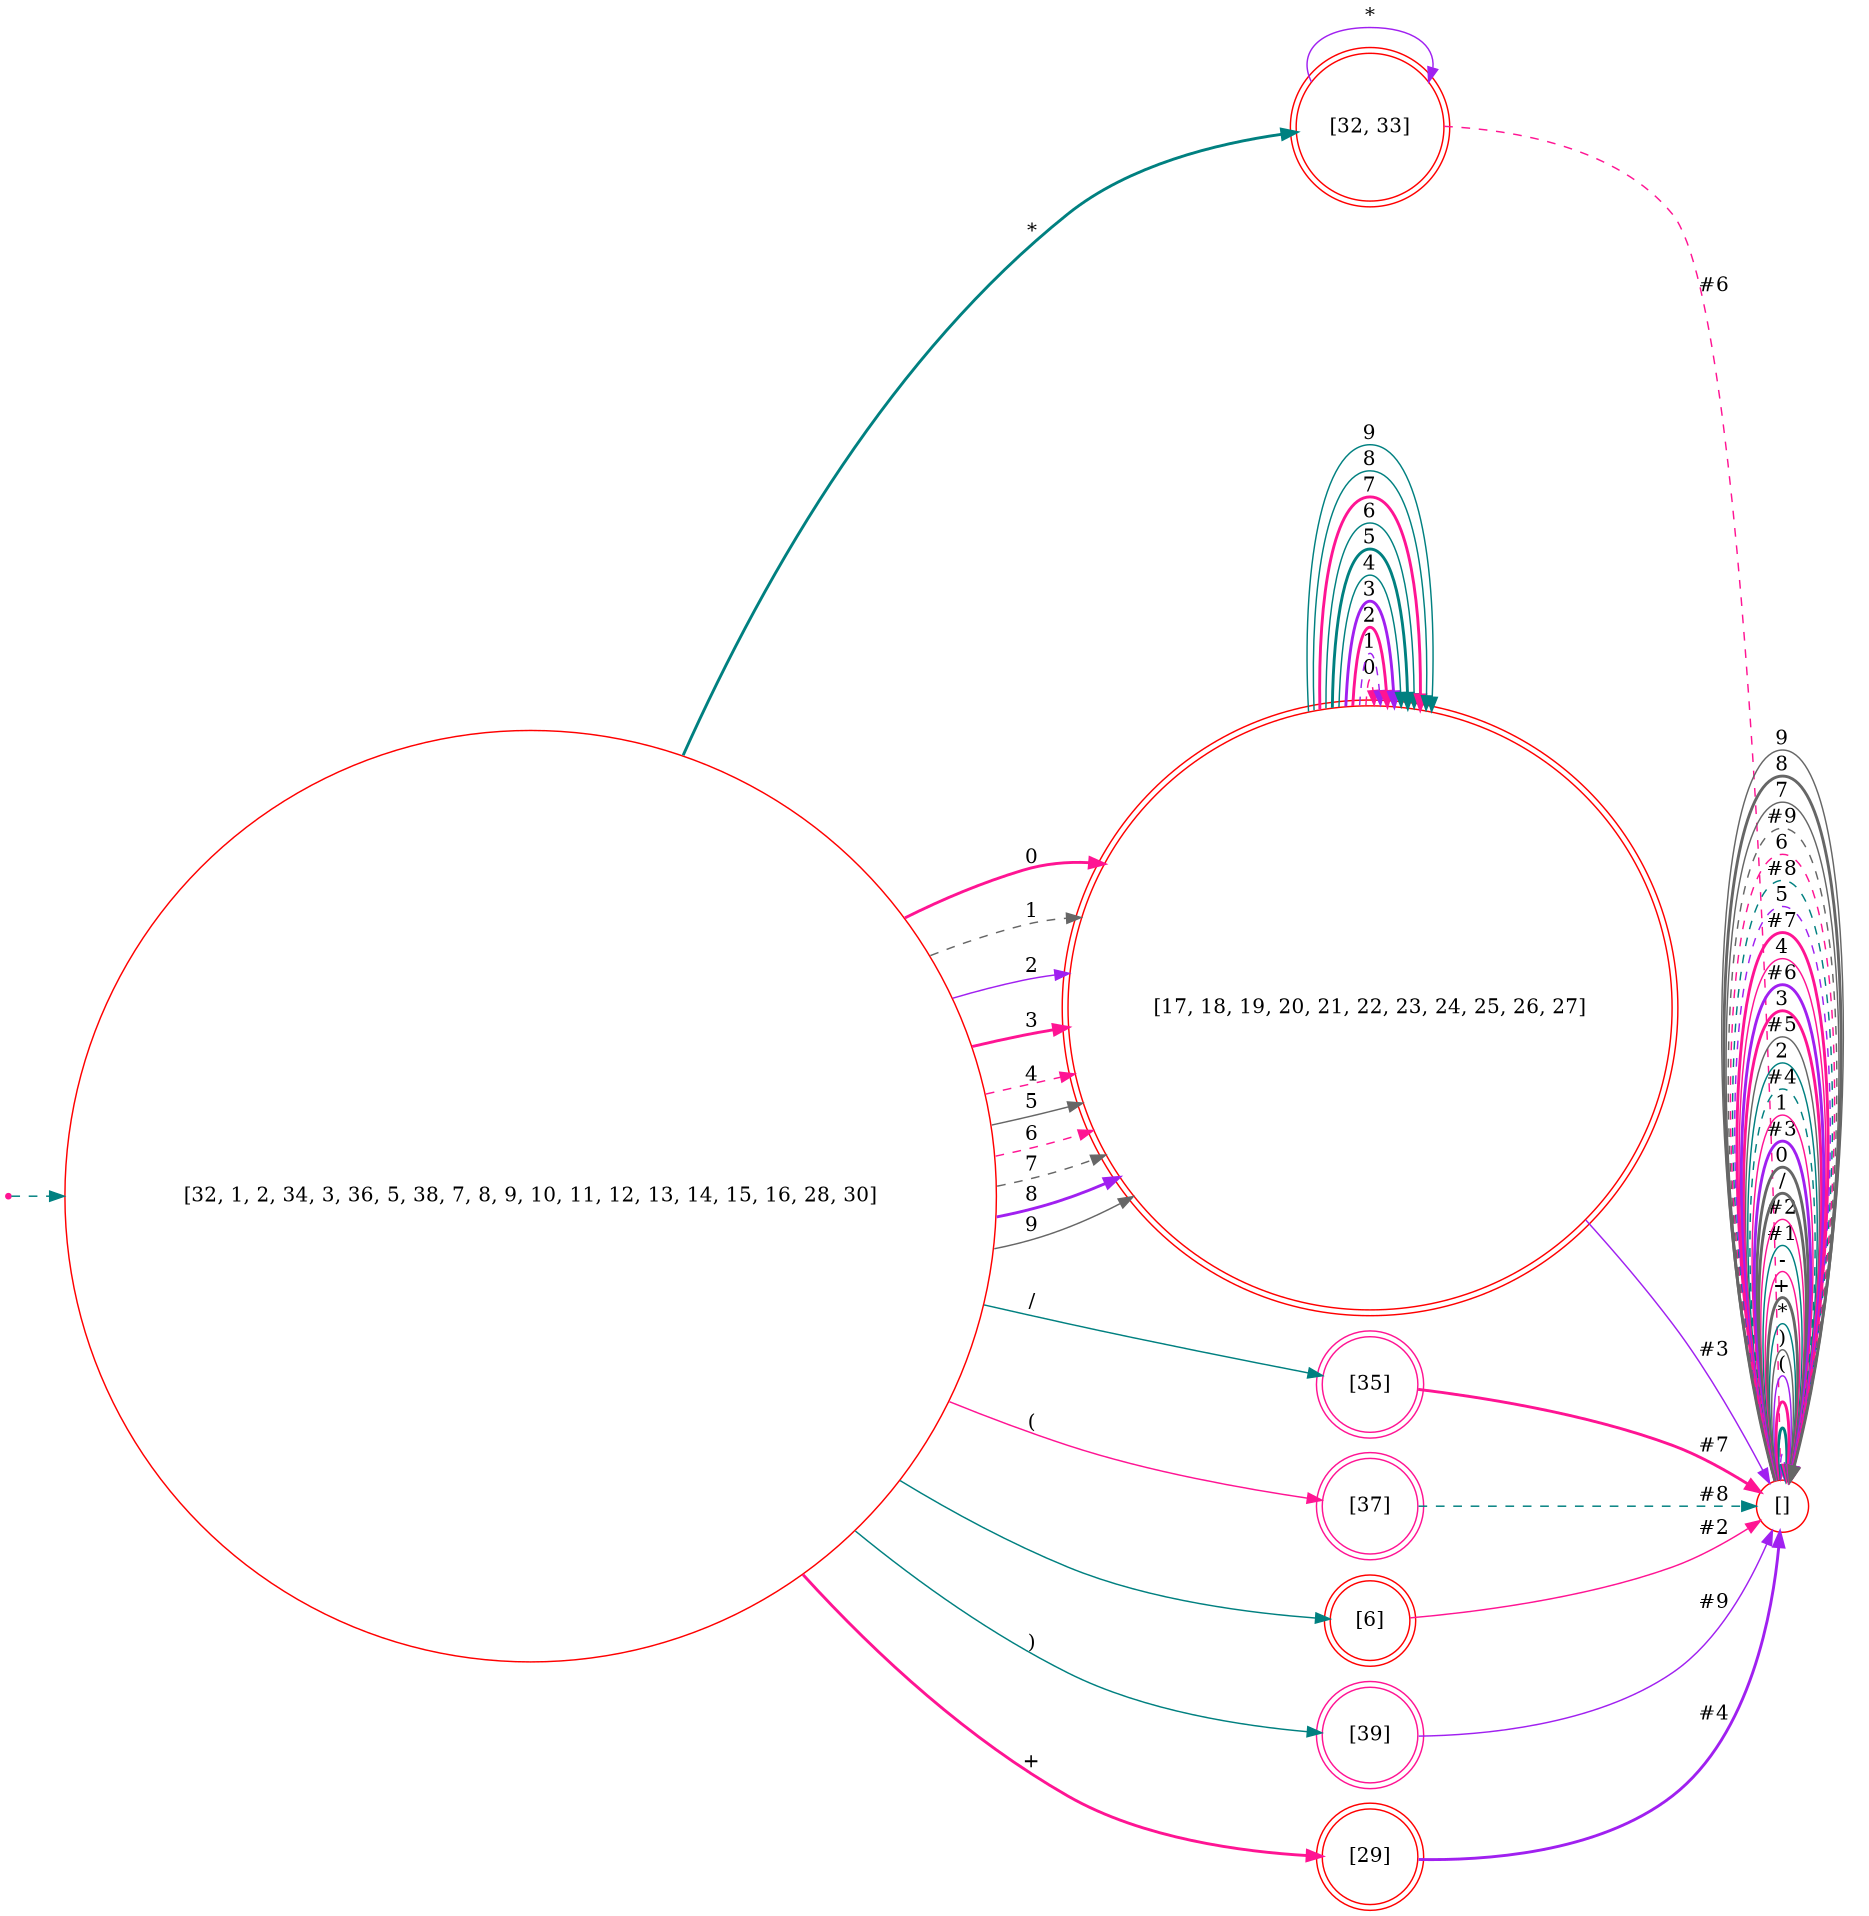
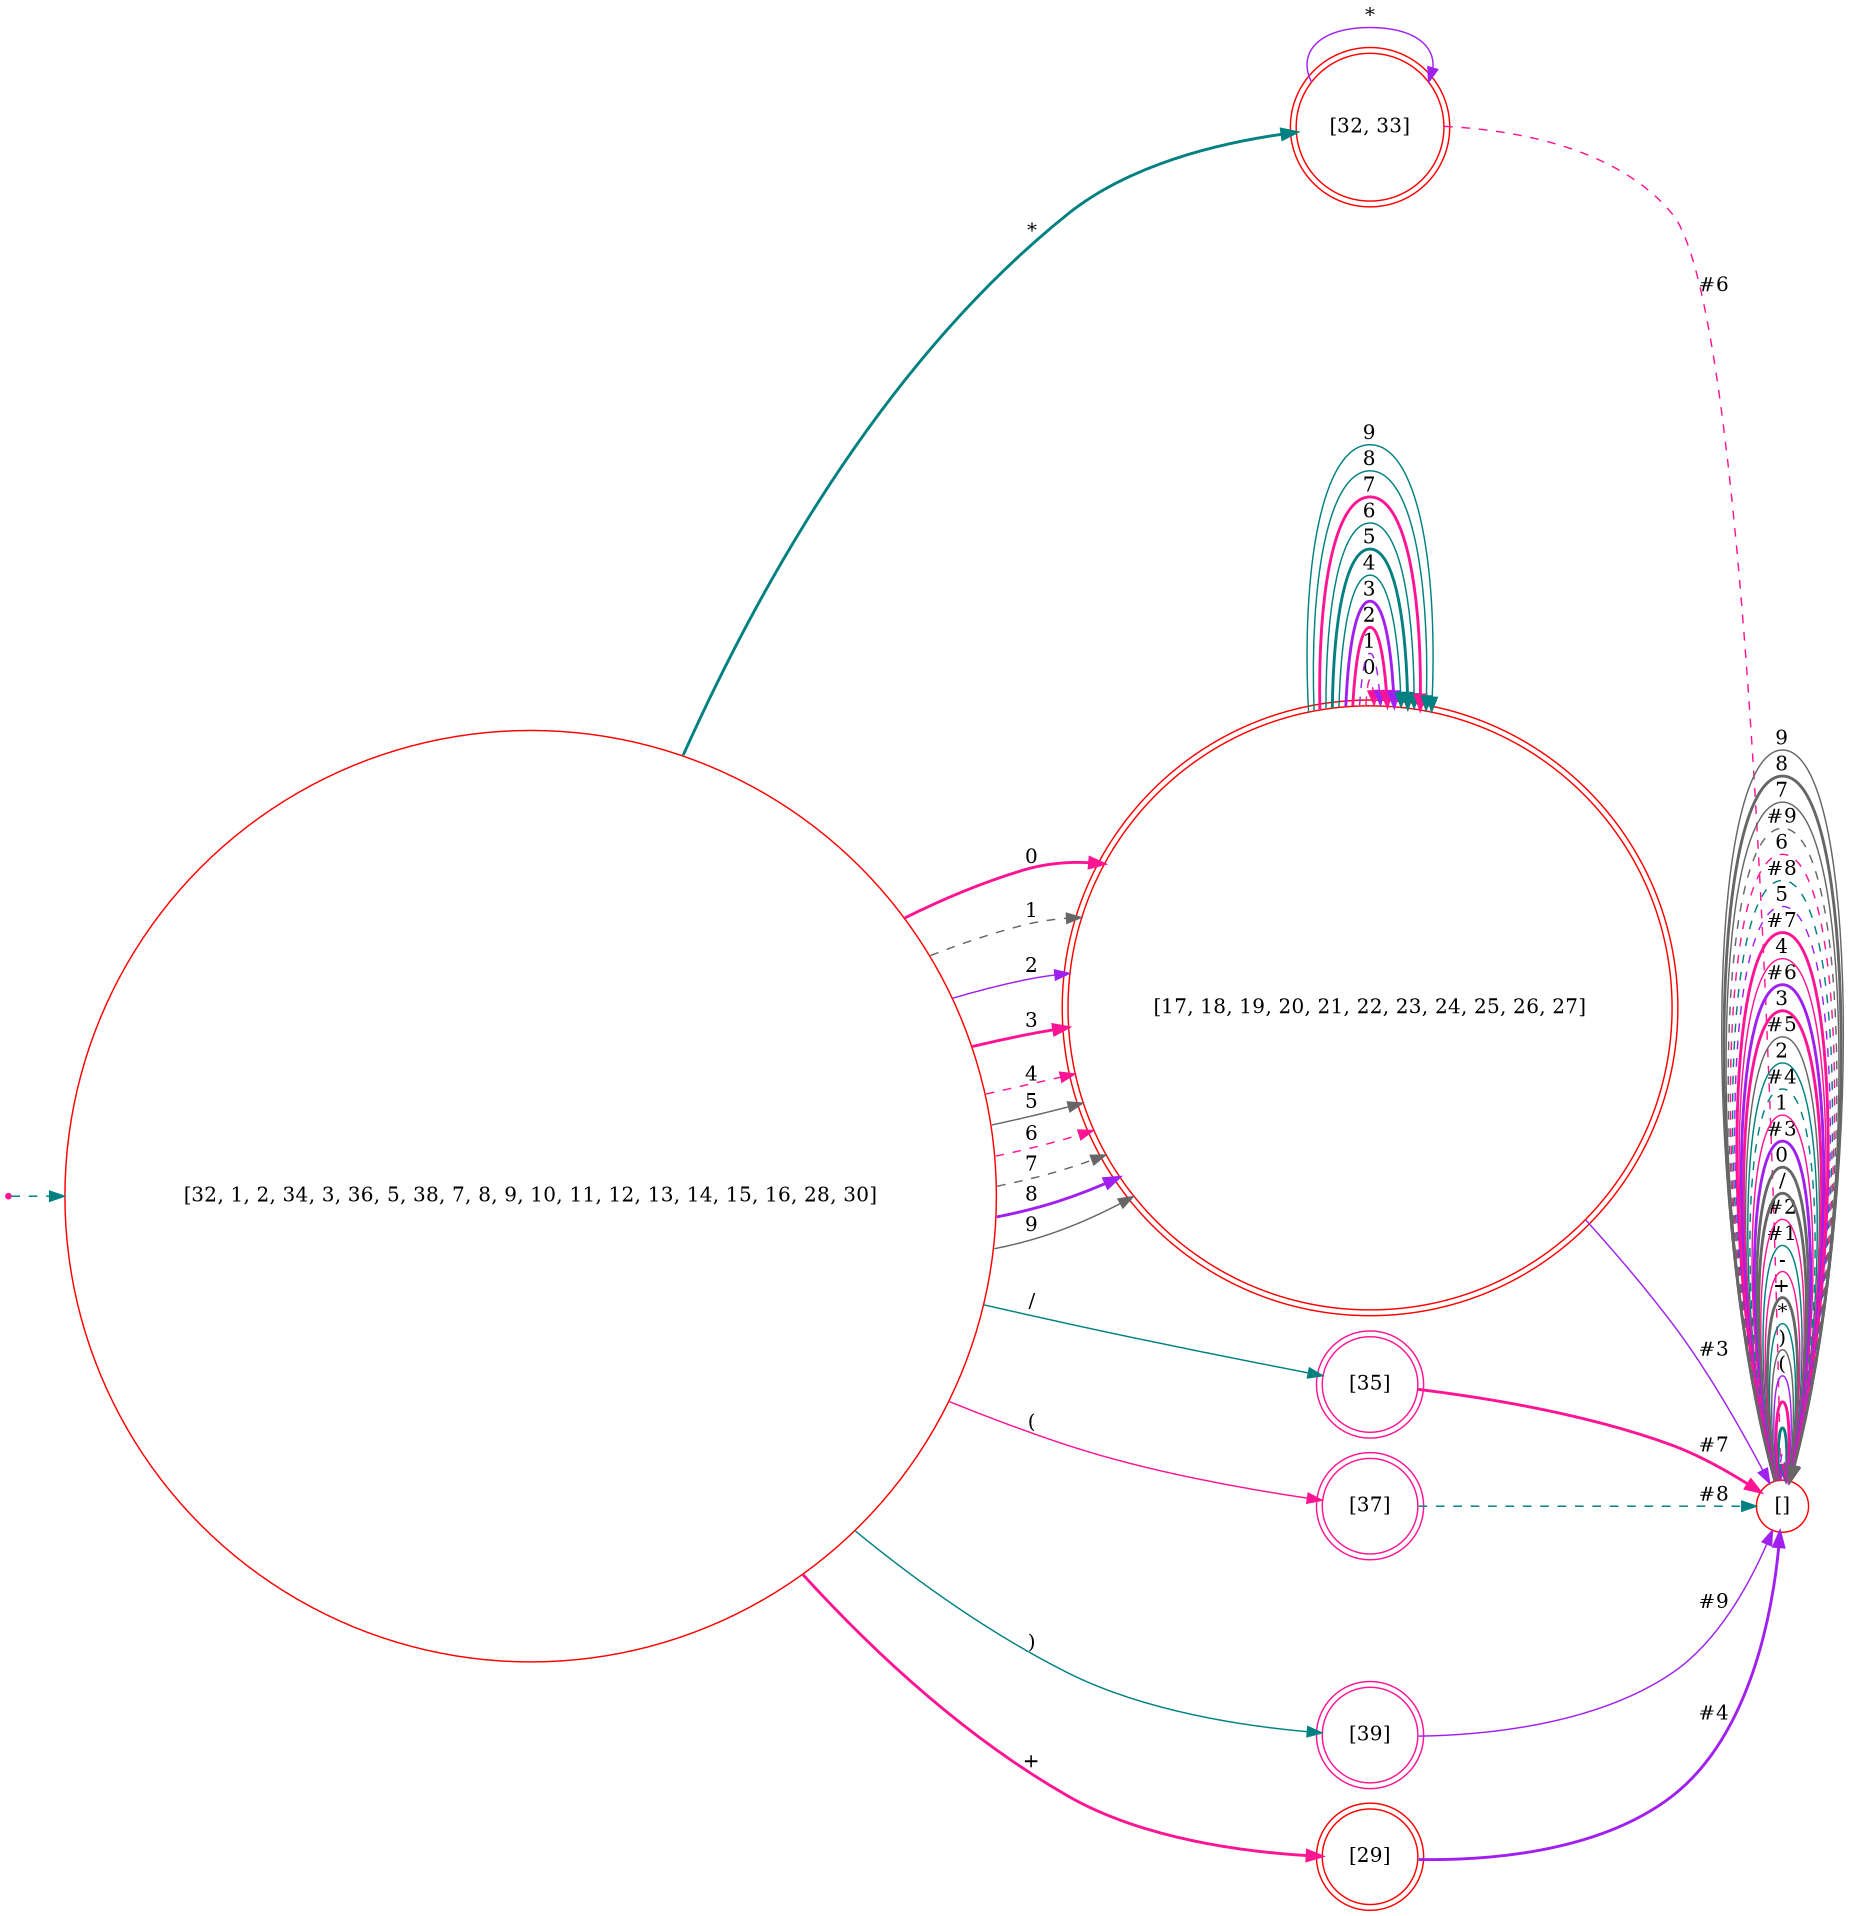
node "[6]": removed
